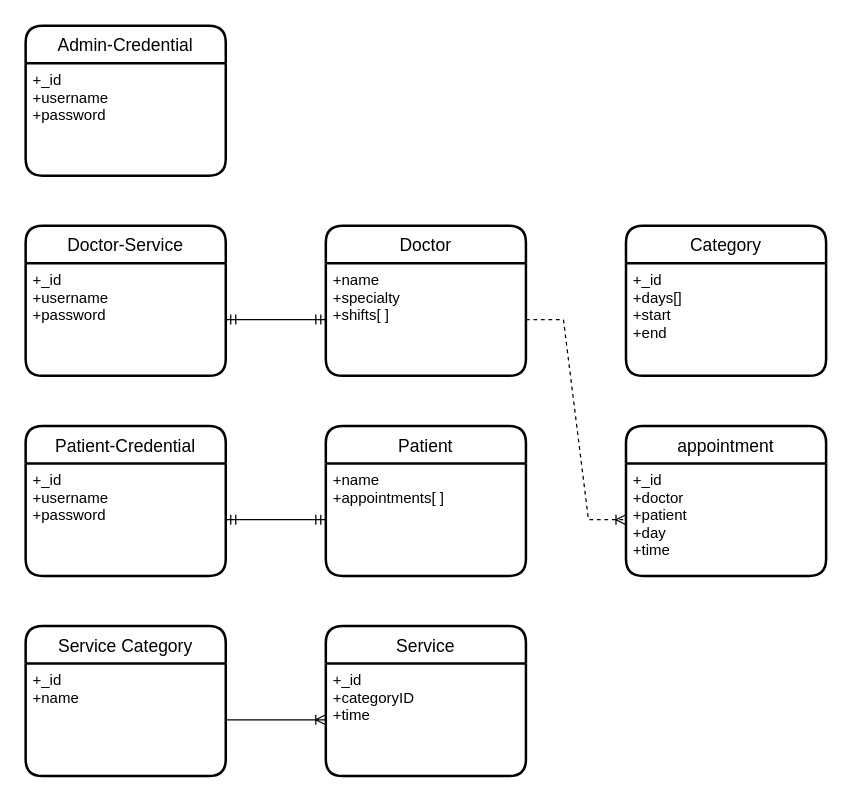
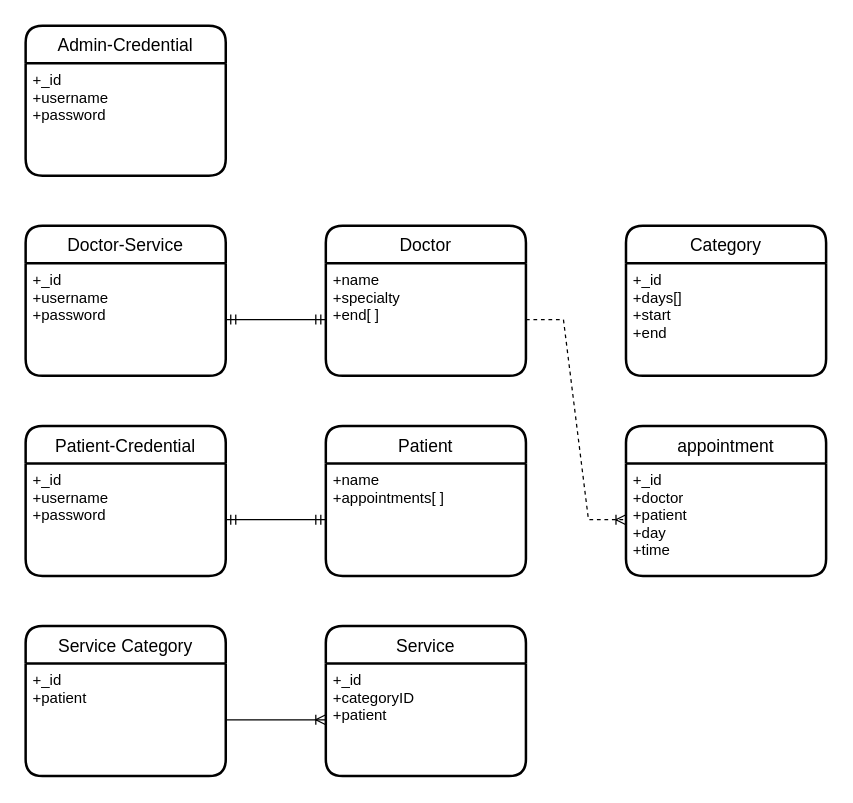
node "+name +specialty +shifts[ ]": label "+name +specialty +shifts[ ]" -> "+name +specialty +end[ ]"
node "+_id +name": label "+_id +name" -> "+_id +patient"
node "+_id +categoryID +time": label "+_id +categoryID +time" -> "+_id +categoryID +patient"
